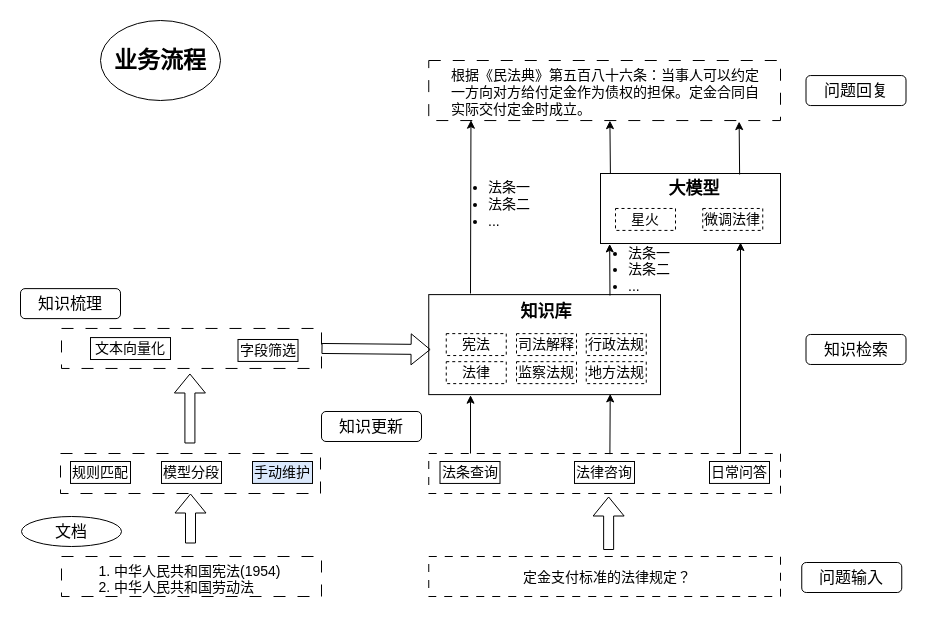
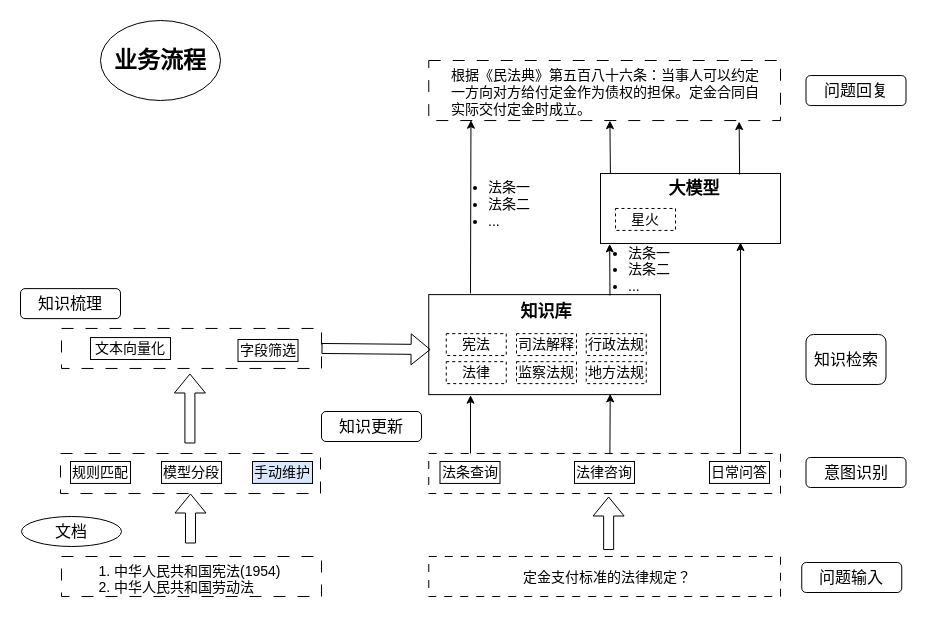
node "微调法律": removed
node "知识检索": size 100x30 -> 80x50
node "意图识别": added
